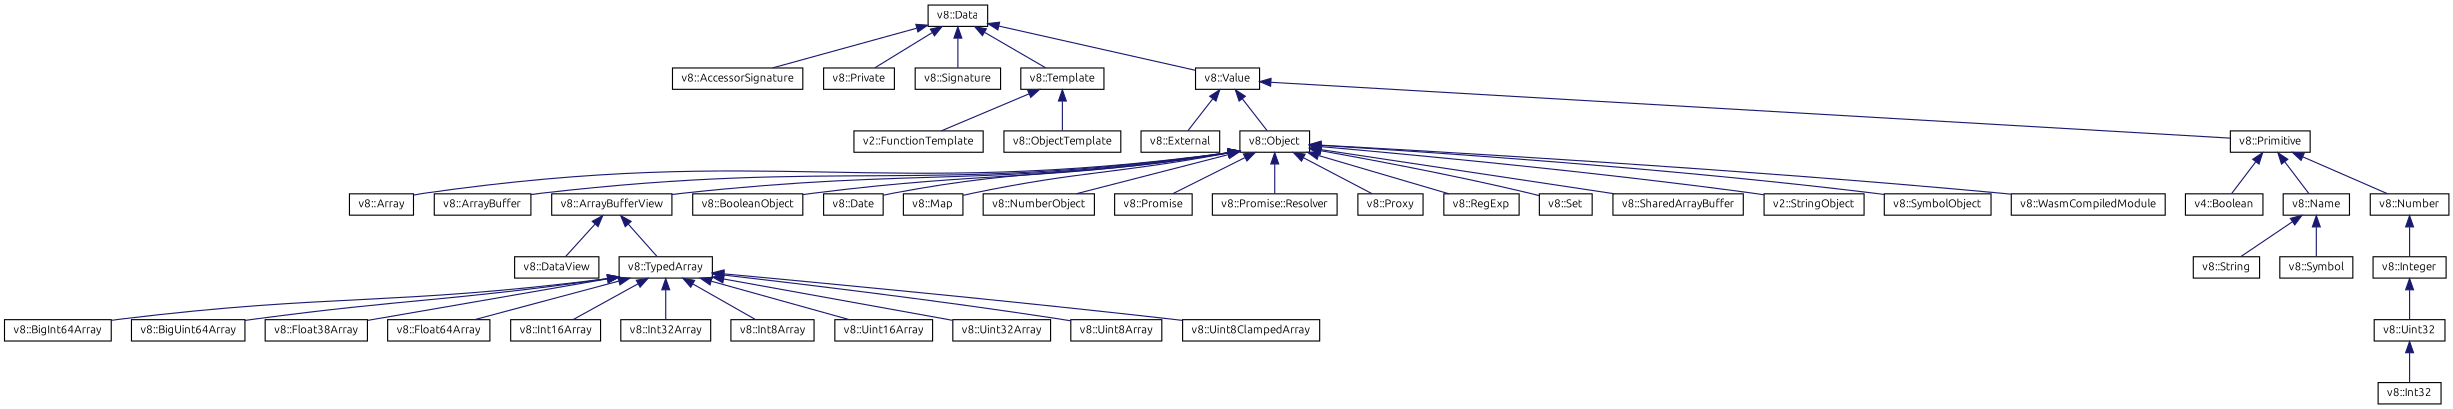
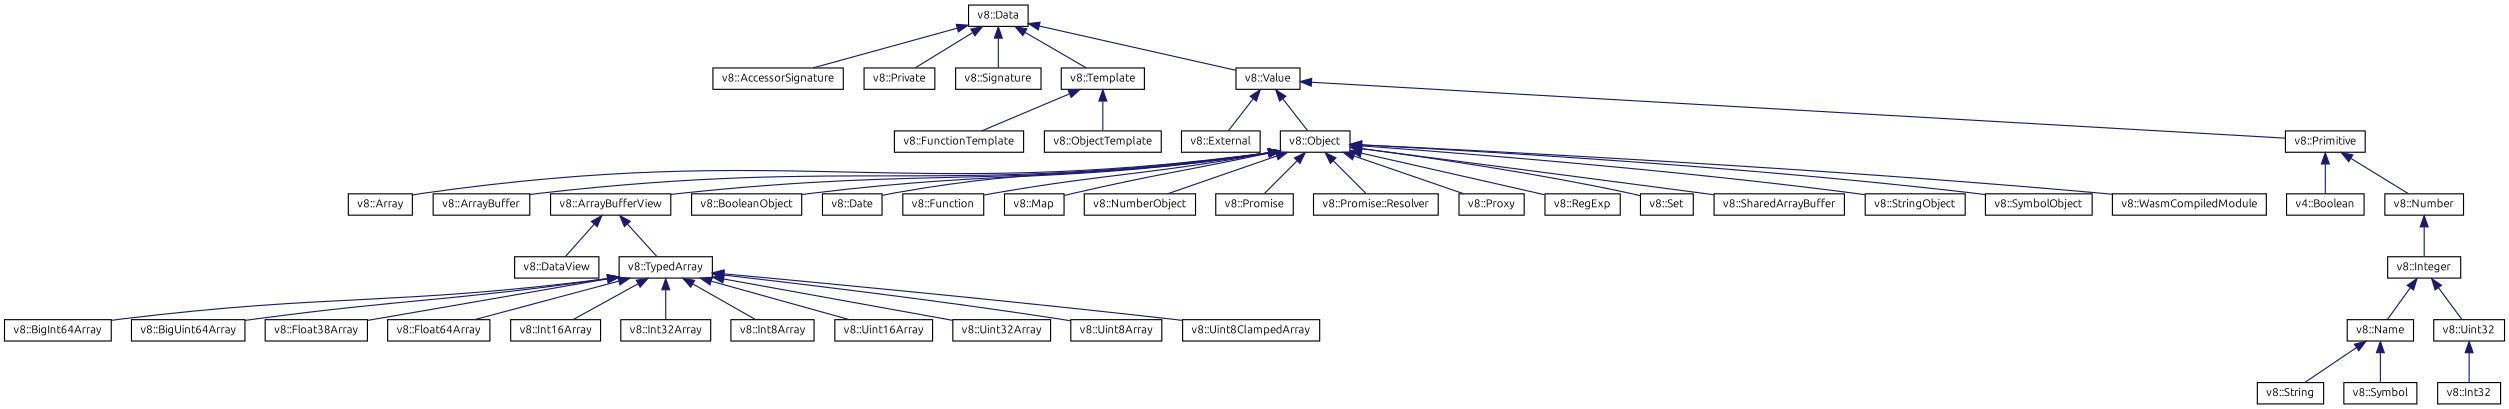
node "v2::FunctionTemplate": label "v2::FunctionTemplate" -> "v8::FunctionTemplate"
edge "v8::Name" -> "v8::Primitive": now "v8::Name" -> "v8::Integer"
node "v8::Function": added
node "v2::StringObject": label "v2::StringObject" -> "v8::StringObject"
